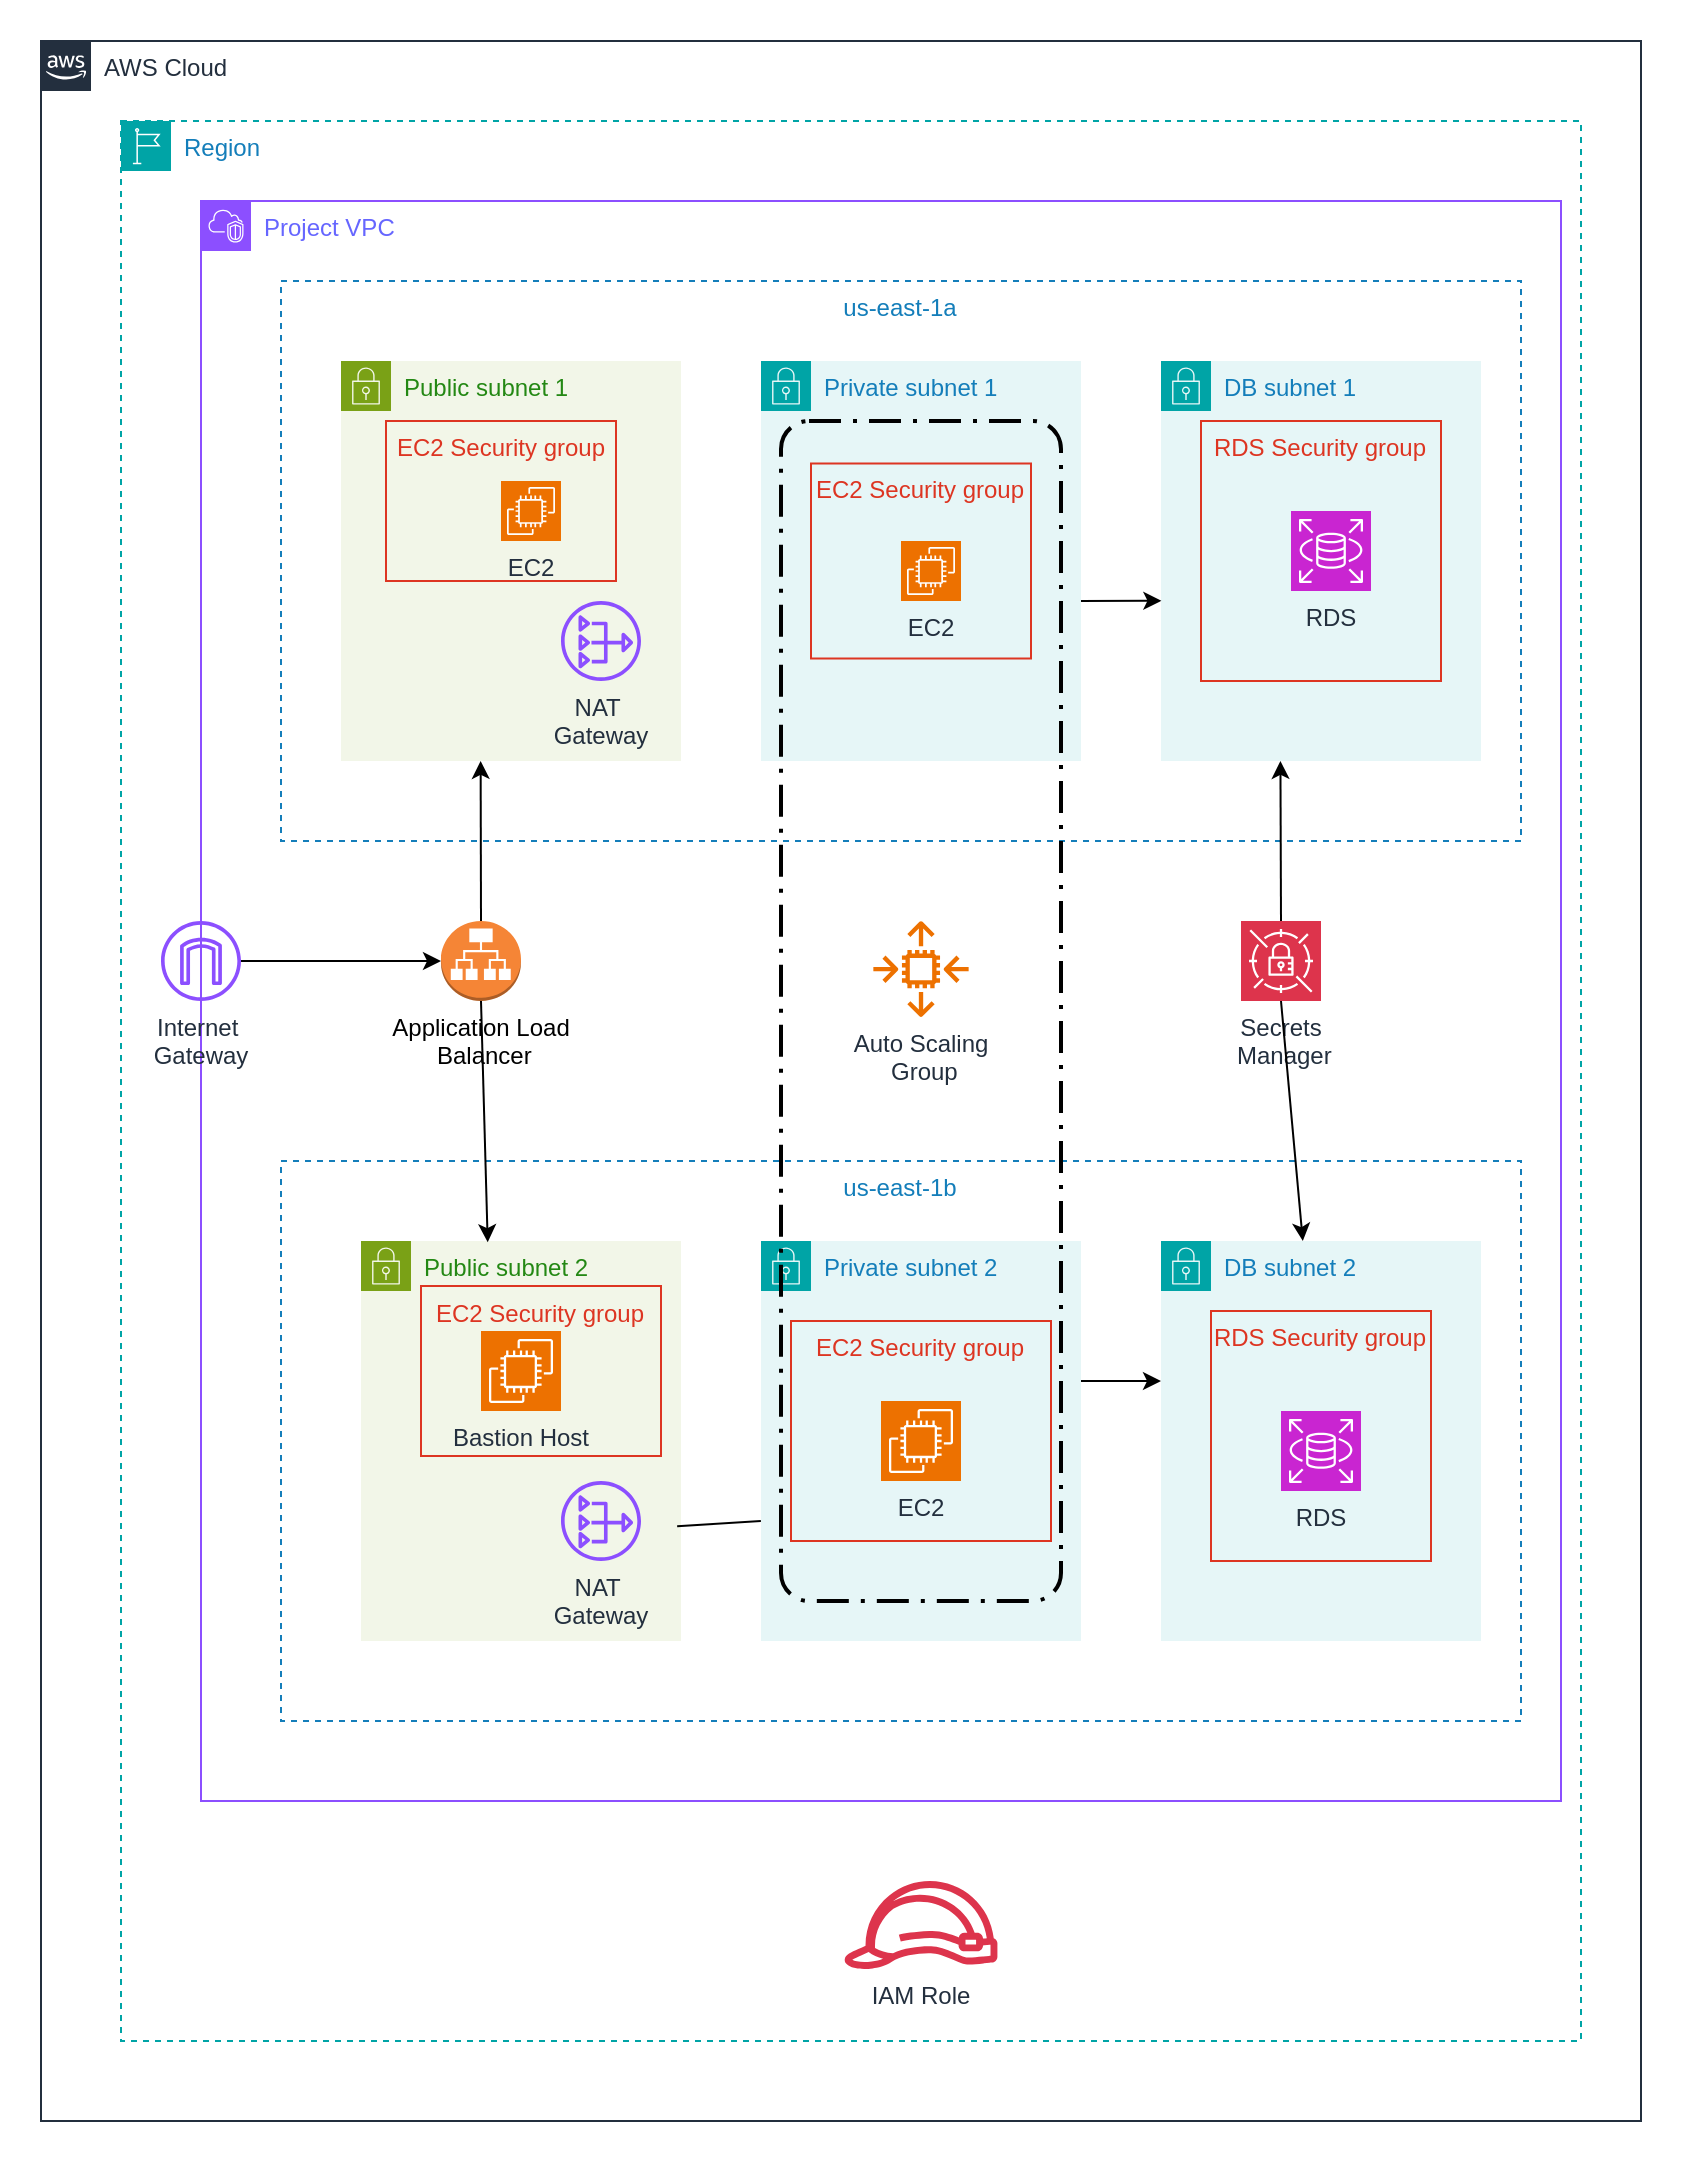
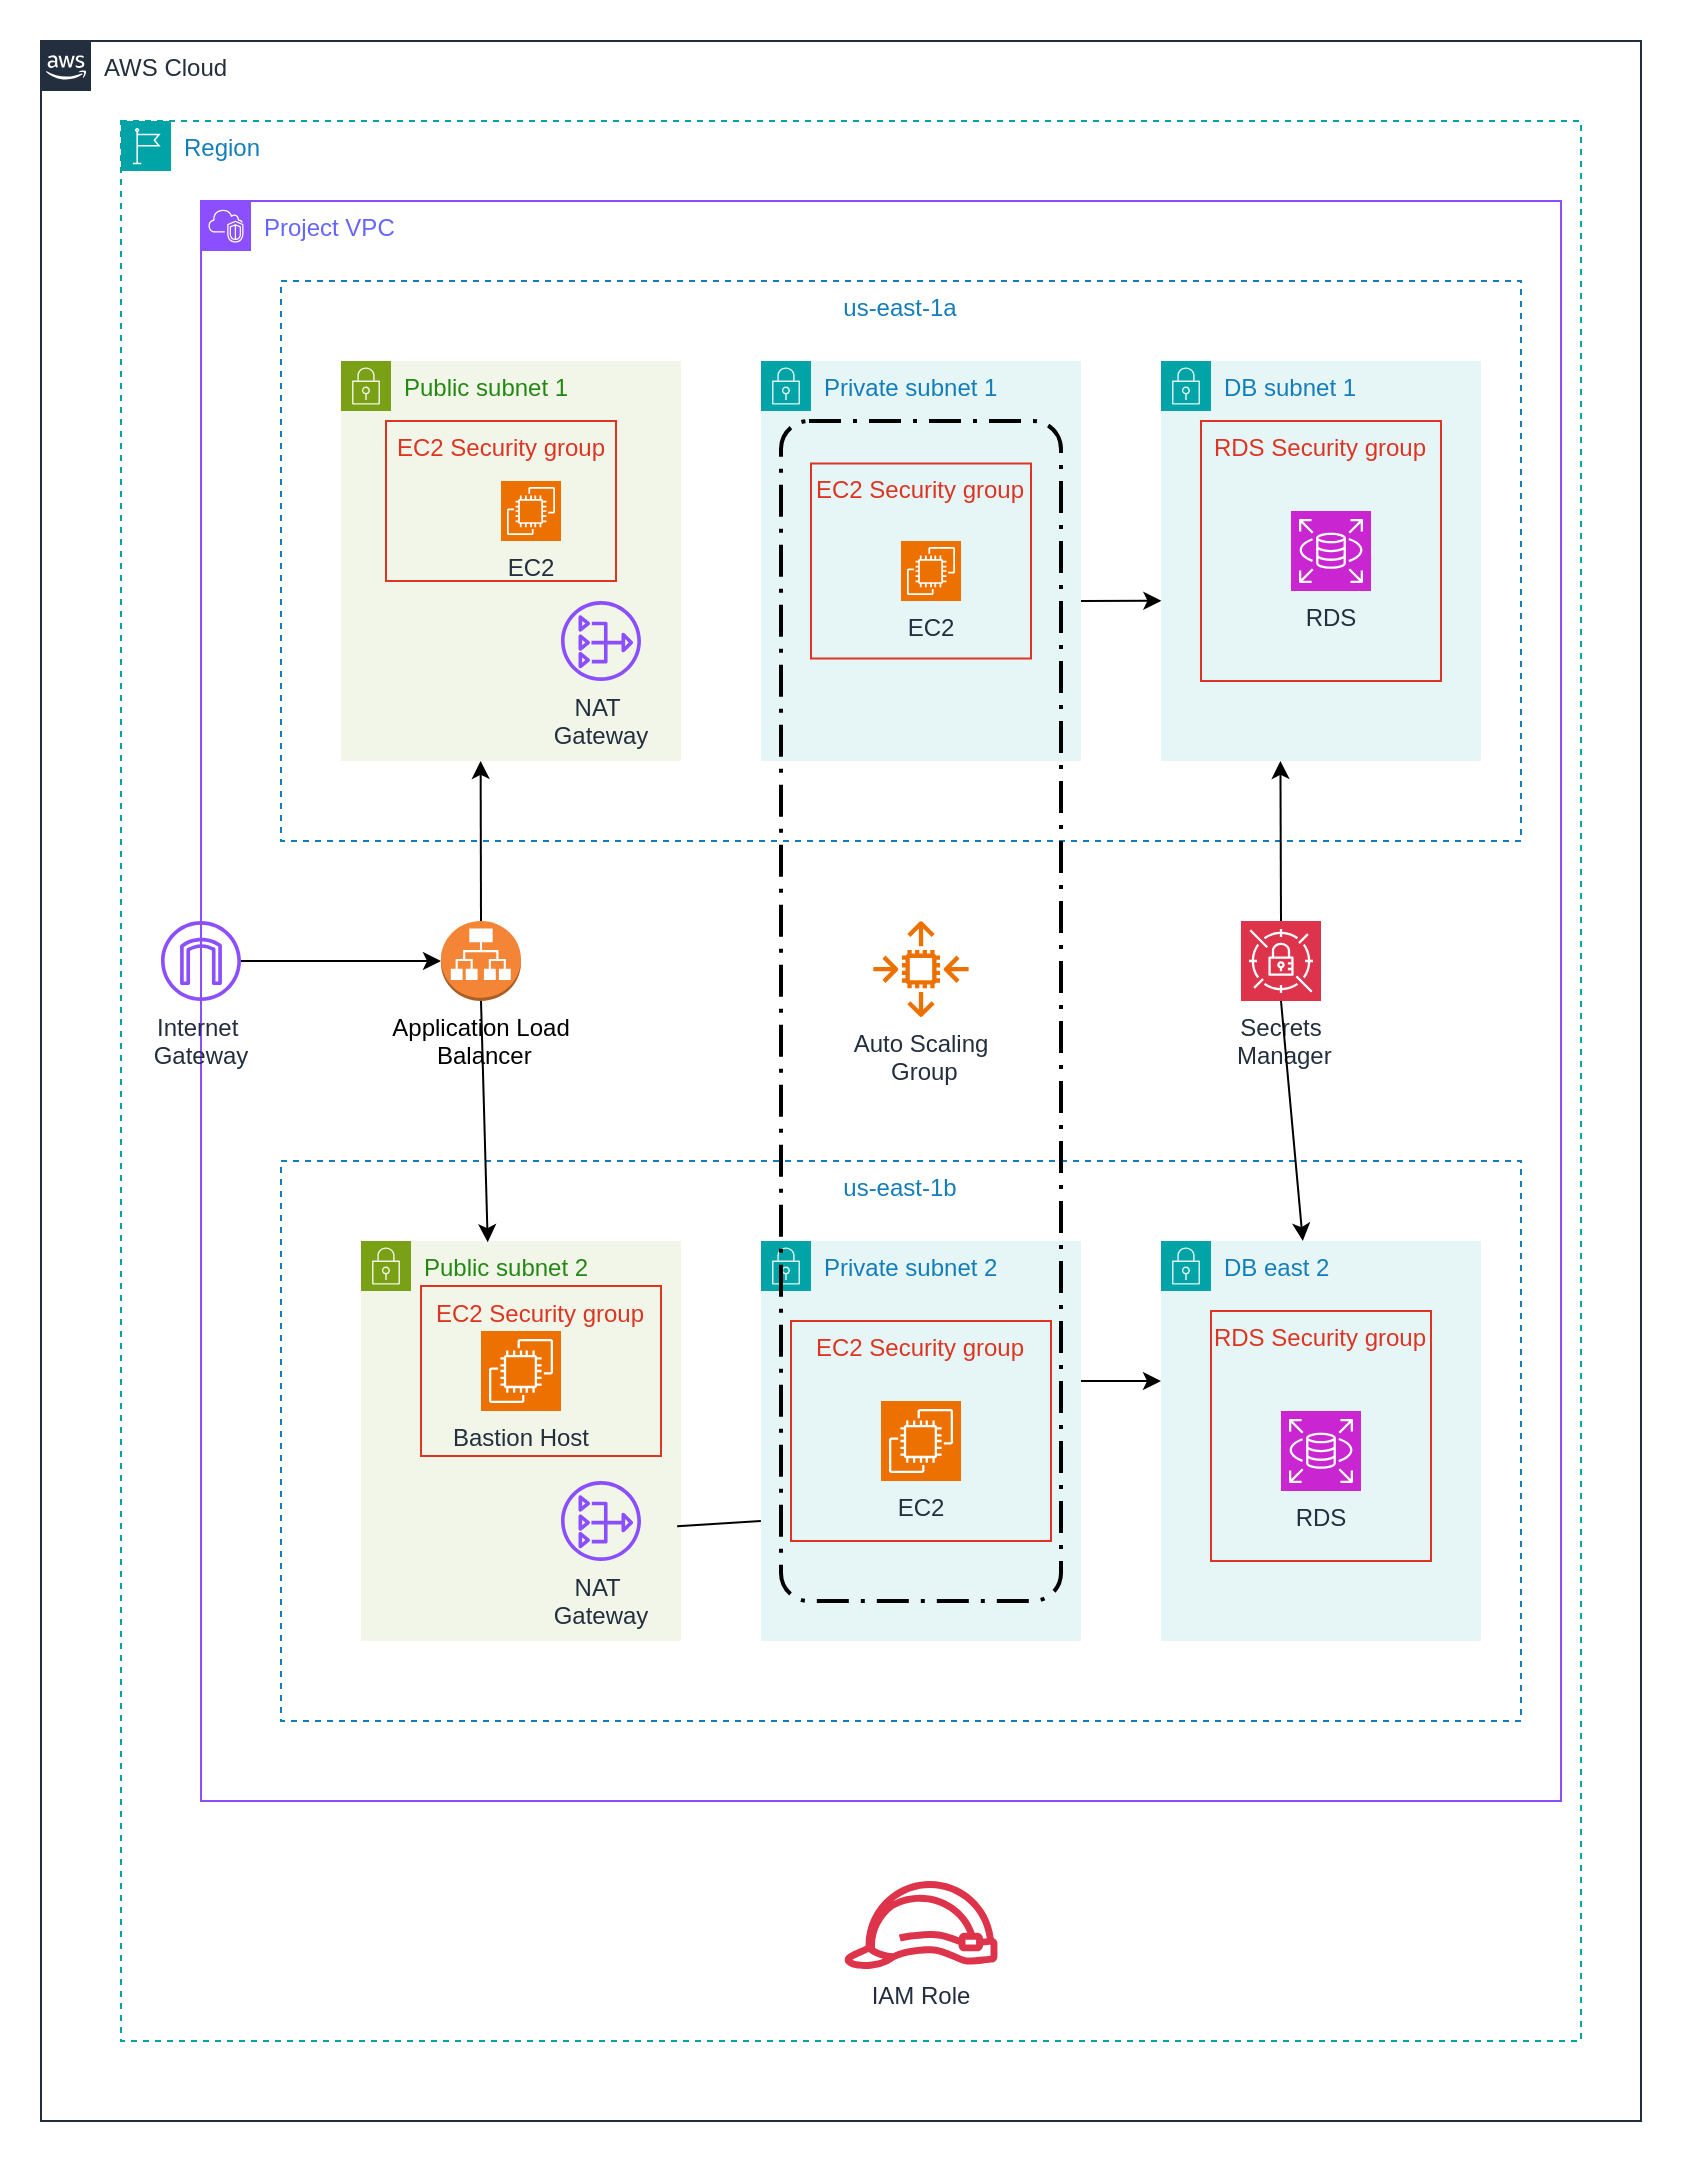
node "DB subnet 2": label "DB subnet 2" -> "DB east 2"
